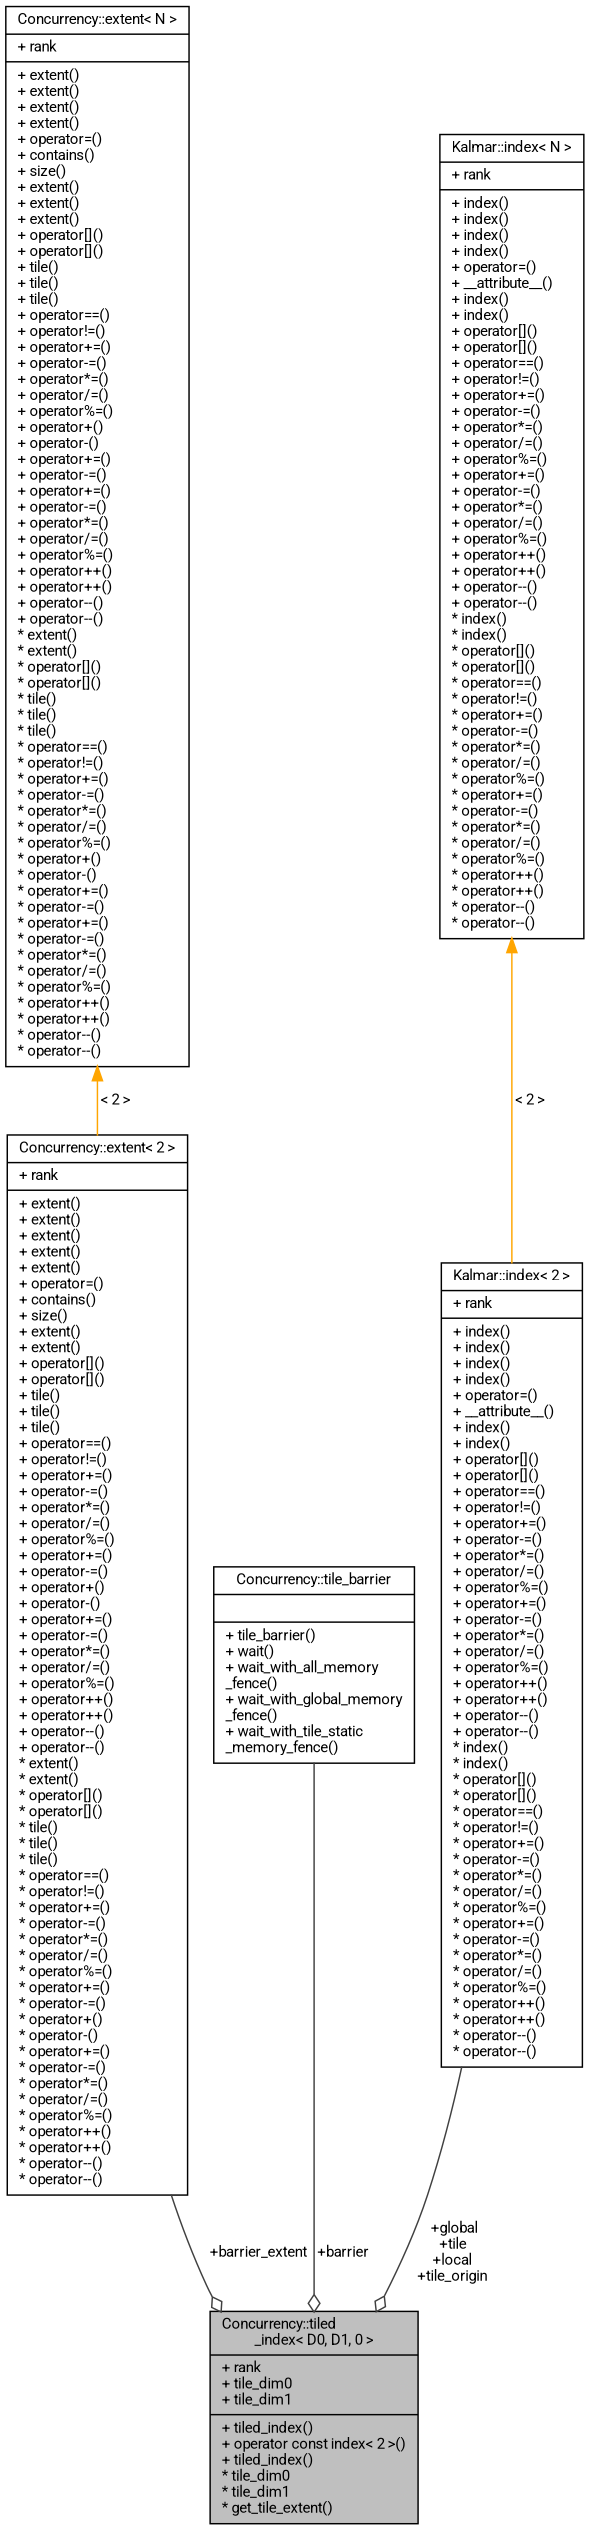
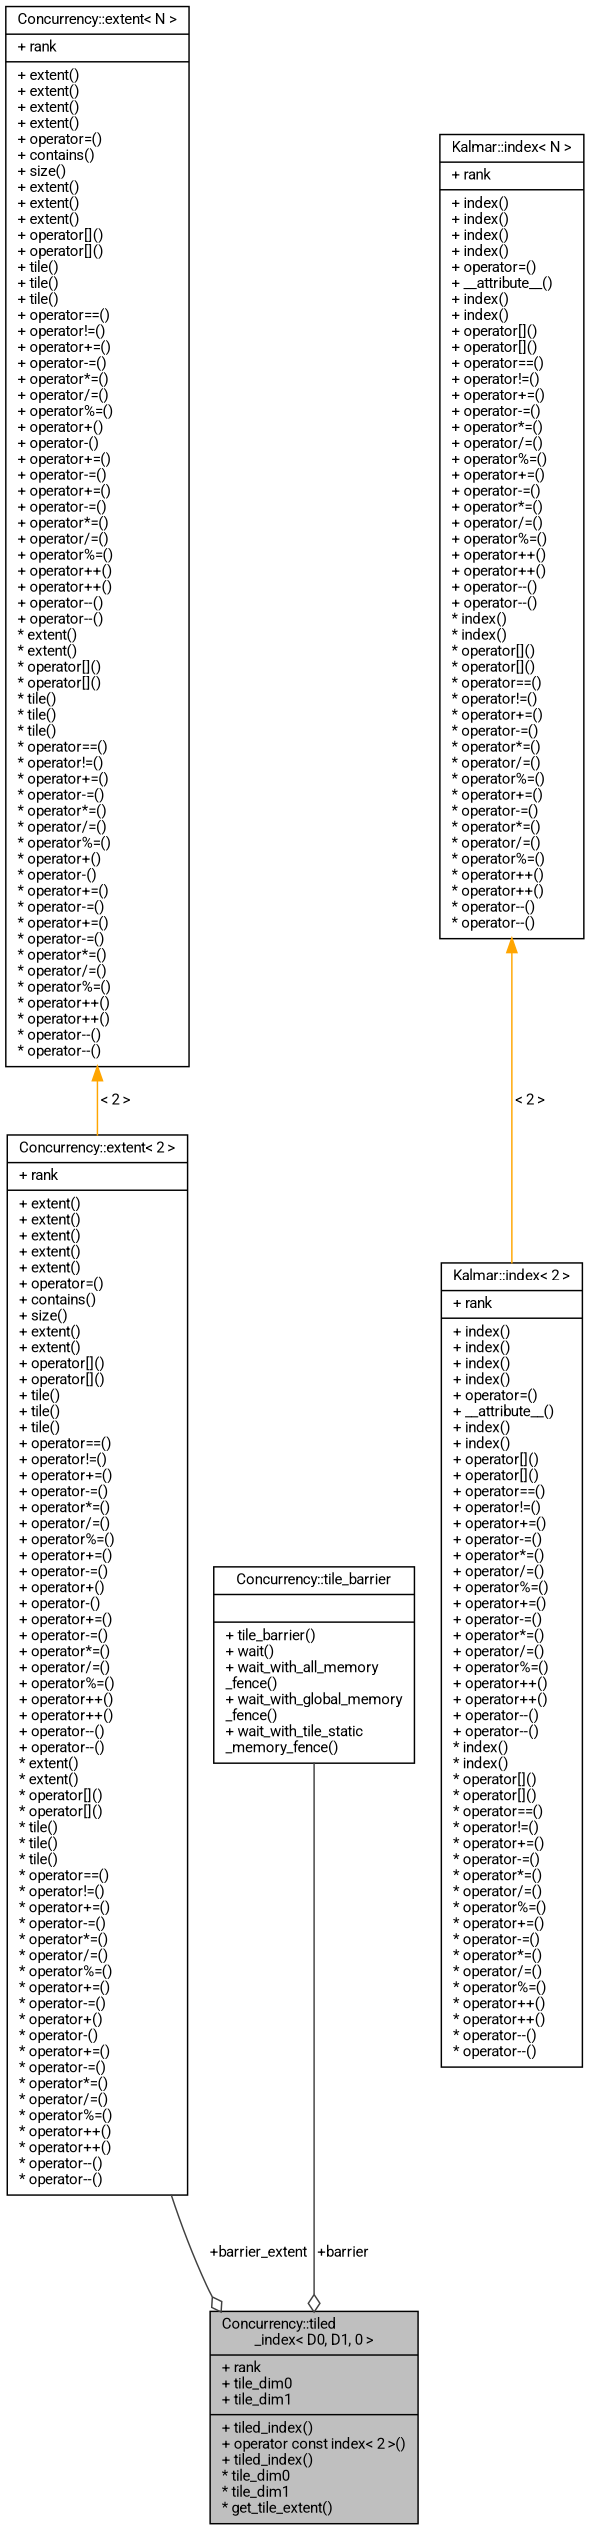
edge "Kalmar::index< 2 >" -> "Concurrency::tiled": removed, label "+global +tile +local +tile_origin"
